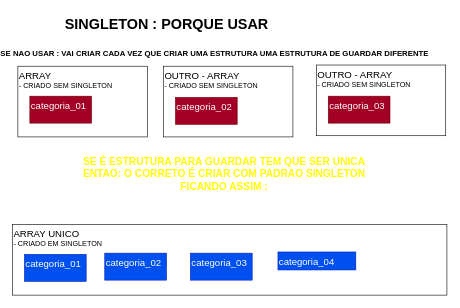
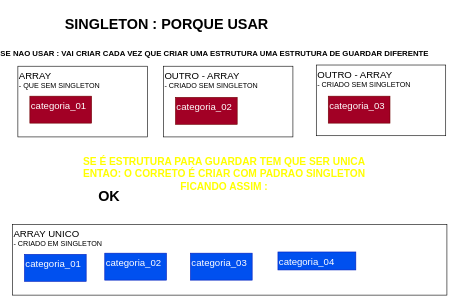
node "ARRAY - CRIADO SEM SINGLETON": label "ARRAY - CRIADO SEM SINGLETON" -> "ARRAY - QUE SEM SINGLETON"
node "OK": added
